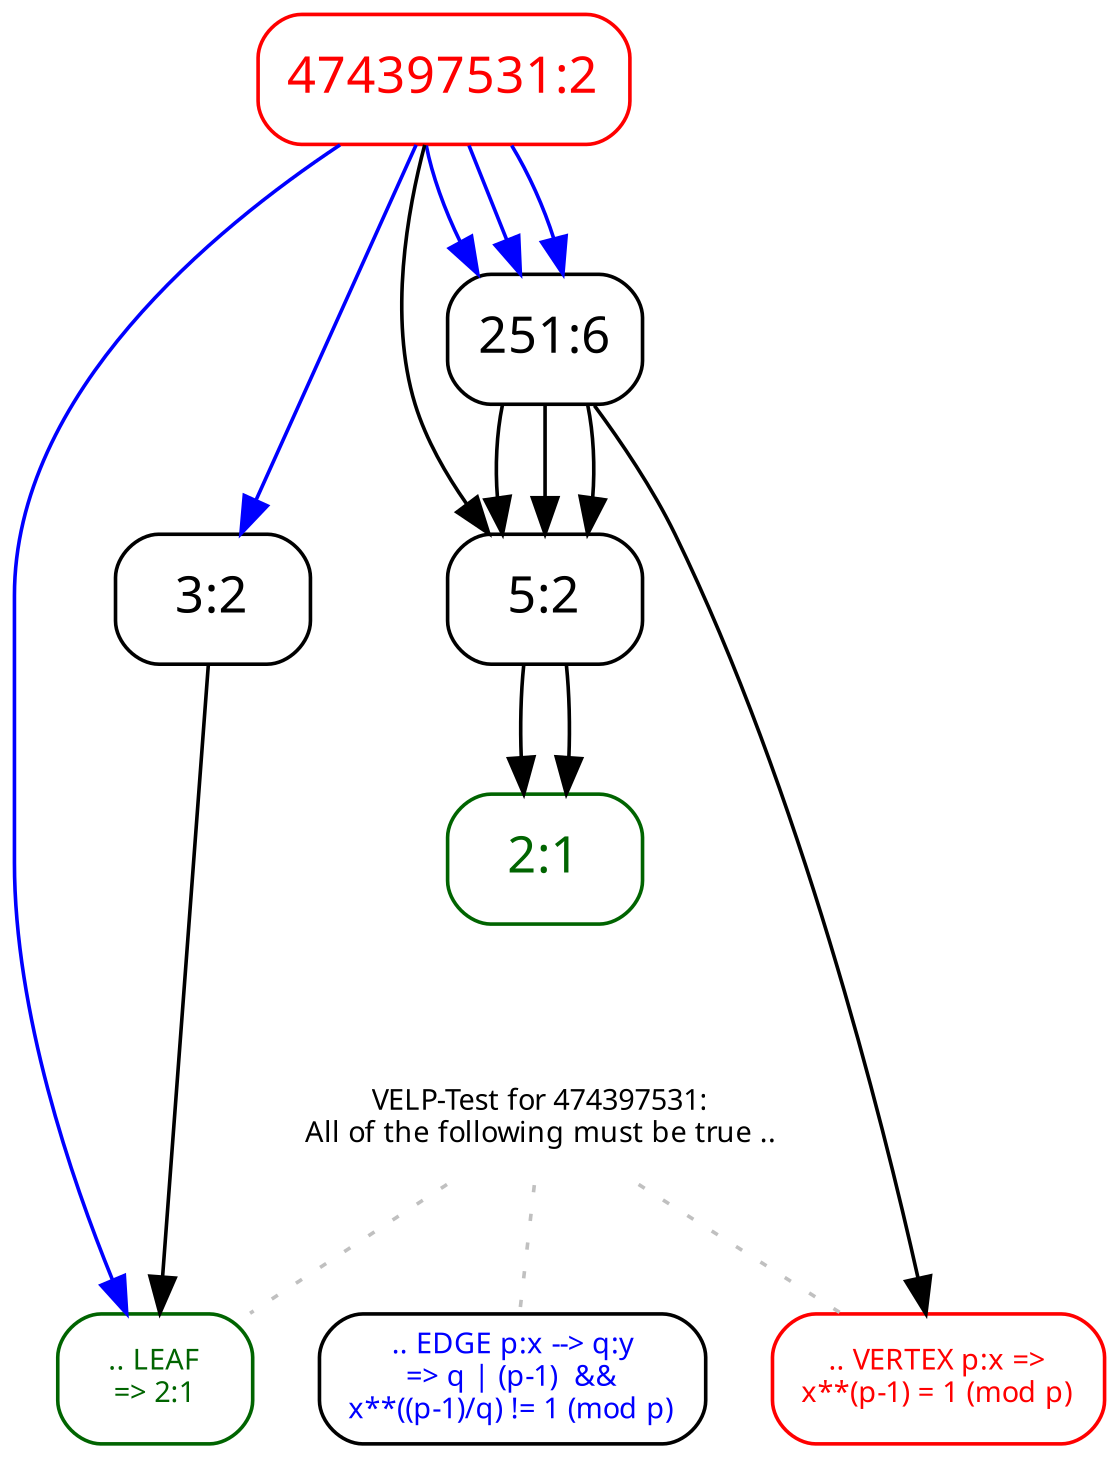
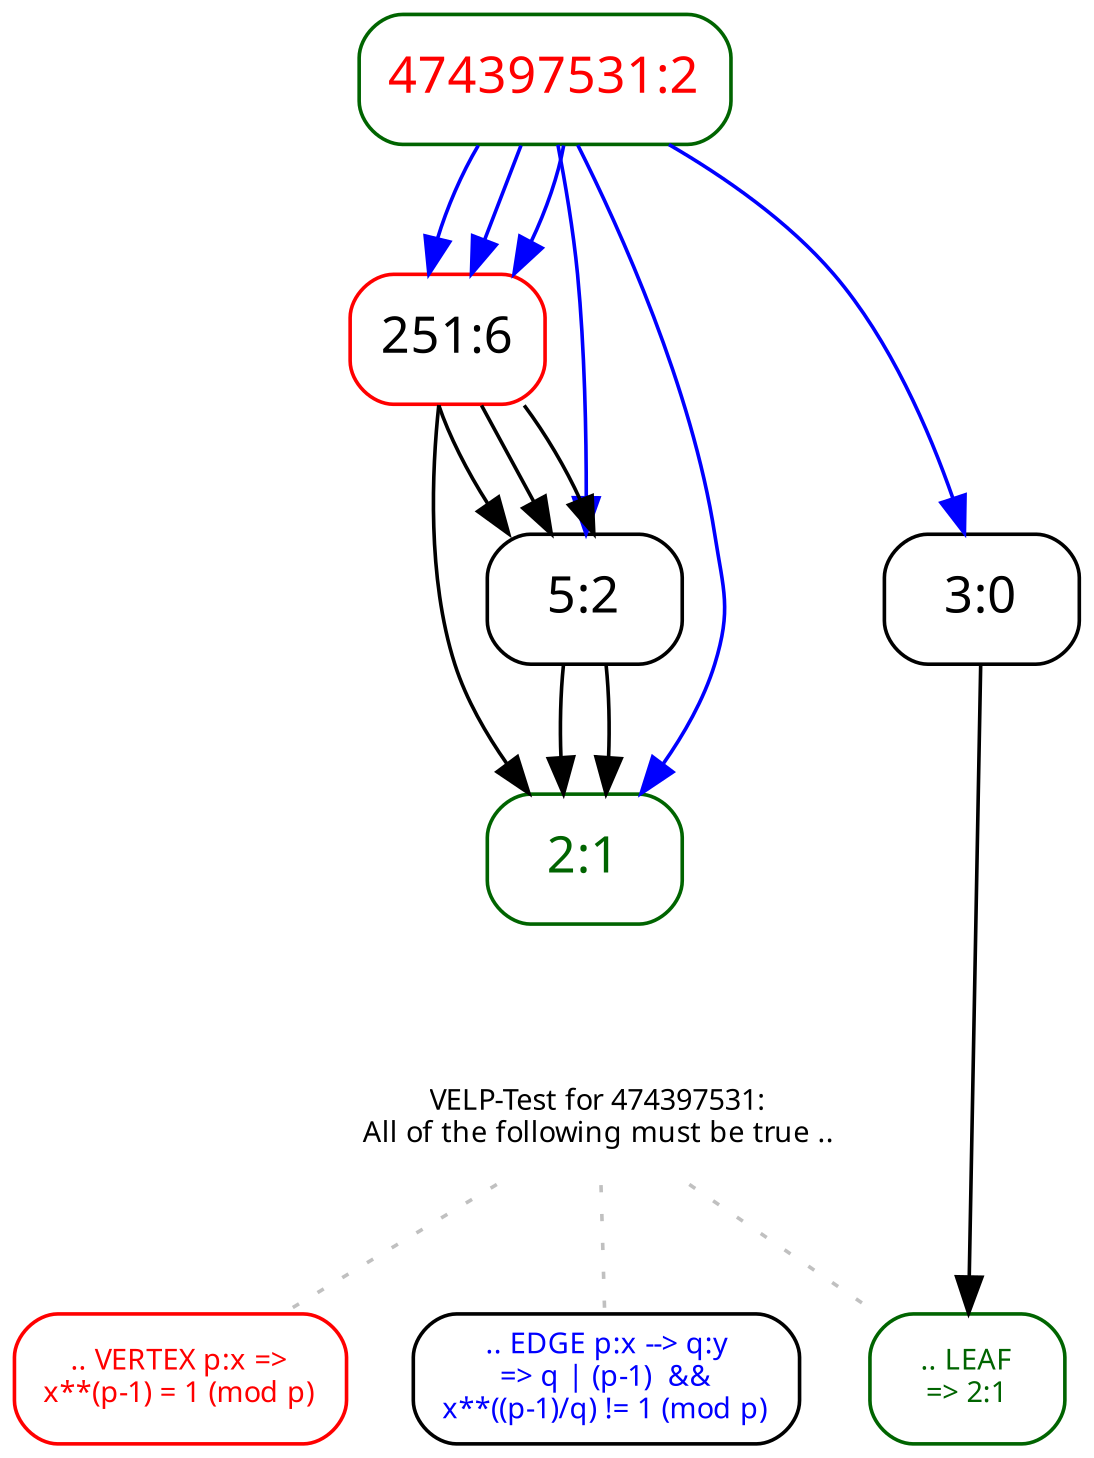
node "474397531:2": color red -> darkgreen
edge "474397531:2" -> "5:2": color black -> blue
node "251:6": color black -> red
node "3:2": label "3:2" -> "3:0"
edge "474397531:2" -> ".. LEAF => 2:1": now "474397531:2" -> "2:1"
edge "251:6" -> ".. VERTEX p:x => x**(p-1) = 1 (mod p)": now "251:6" -> "2:1"
